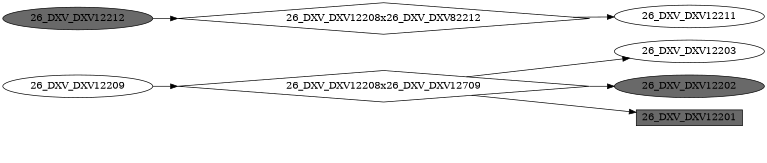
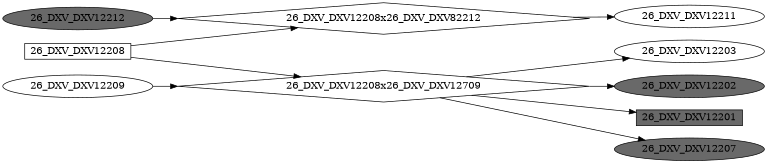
node "26_DXV_DXV12208": added
node "26_DXV_DXV12207": added
